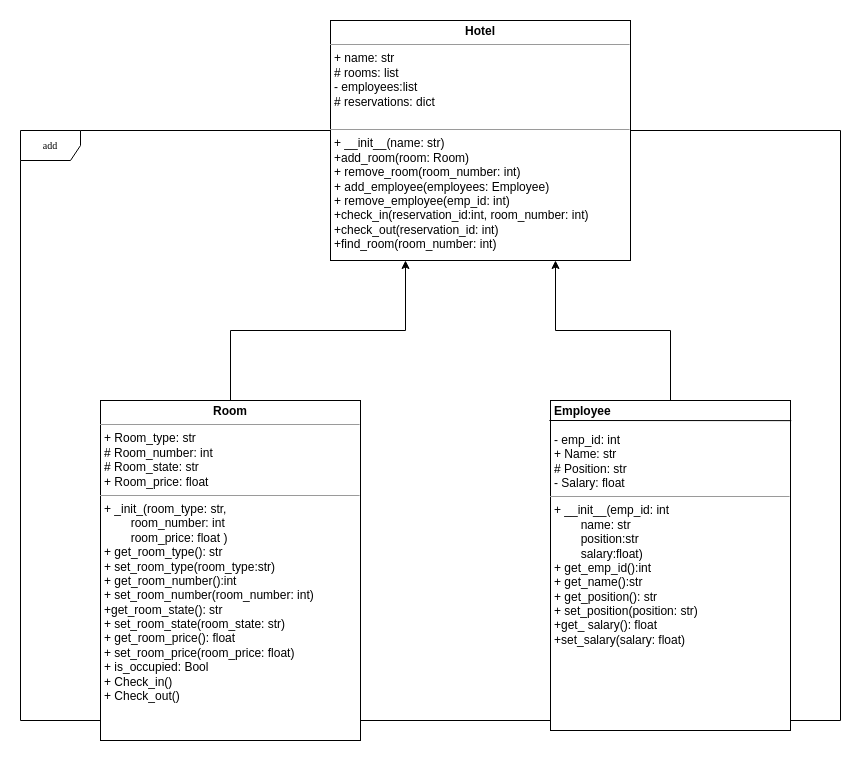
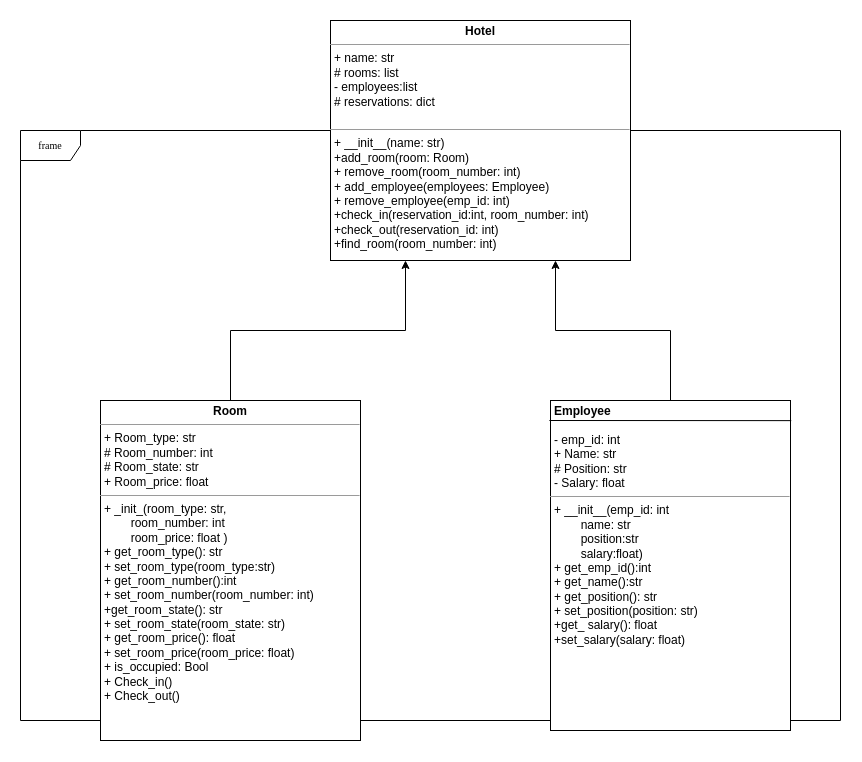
node "add": label "add" -> "frame"
